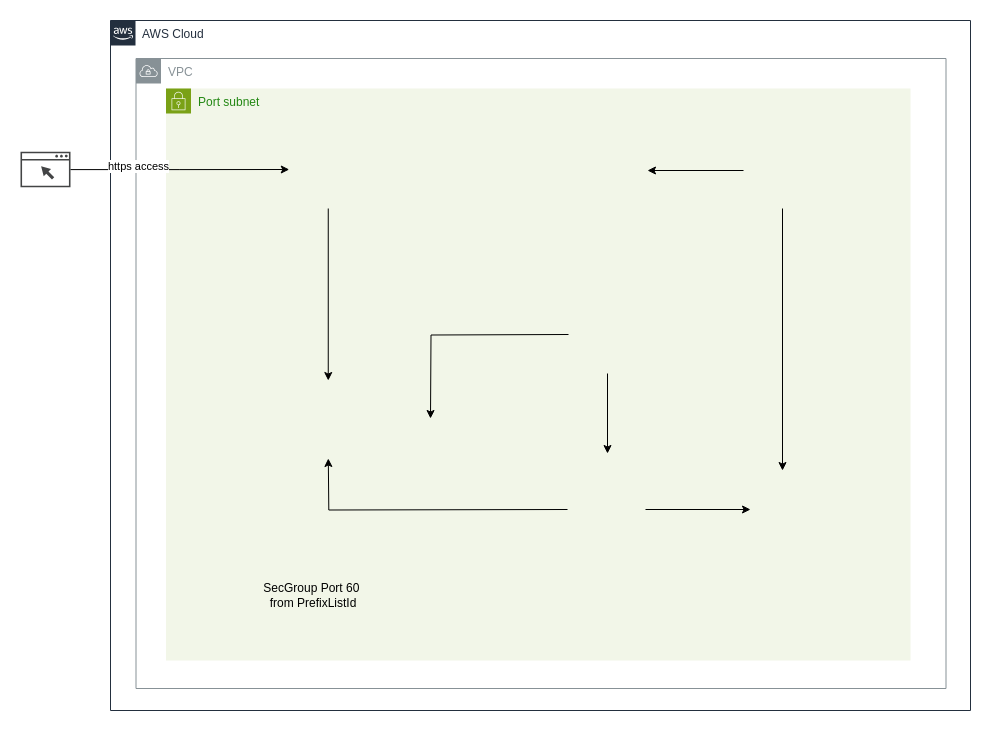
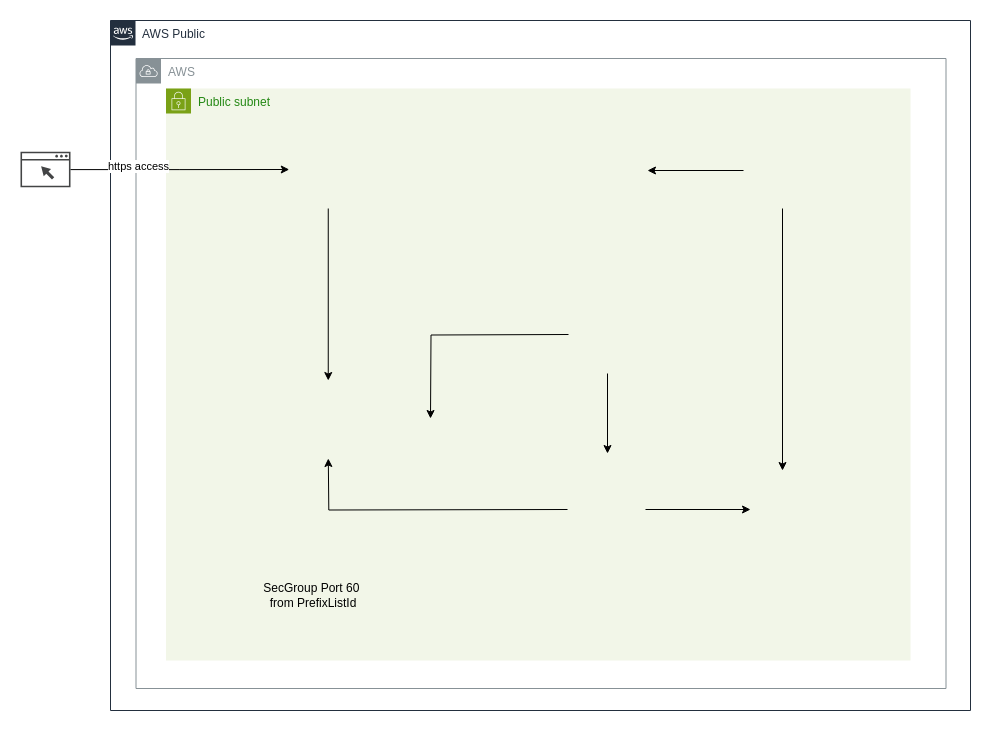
node "AWS Cloud": label "AWS Cloud" -> "AWS Public"
node "VPC": label "VPC" -> "AWS"
node "Port subnet": label "Port subnet" -> "Public subnet"
